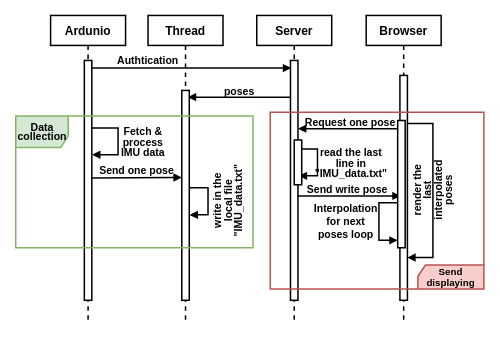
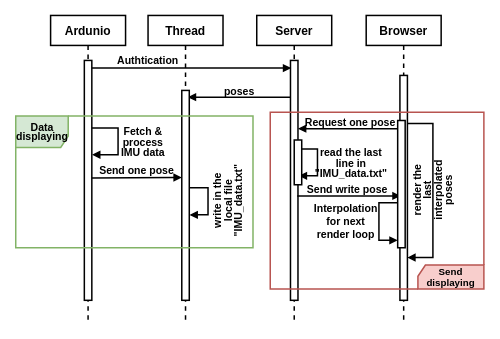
node "Data collection": label "Data collection" -> "Data displaying"
node "Interpolation for next poses loop": label "Interpolation for next poses loop" -> "Interpolation for next render loop"
